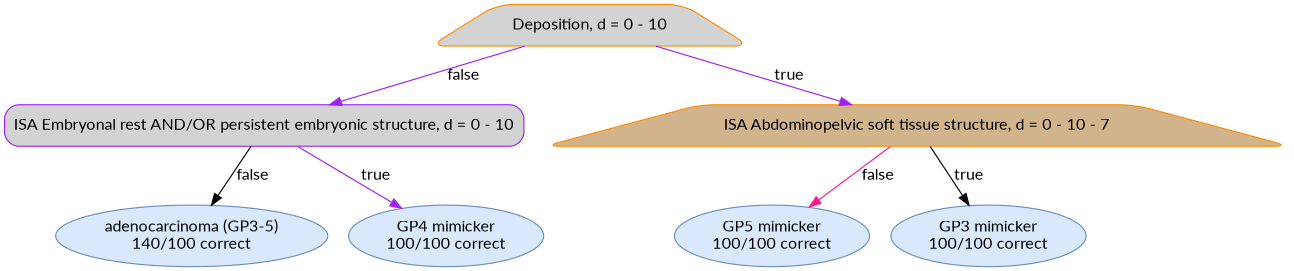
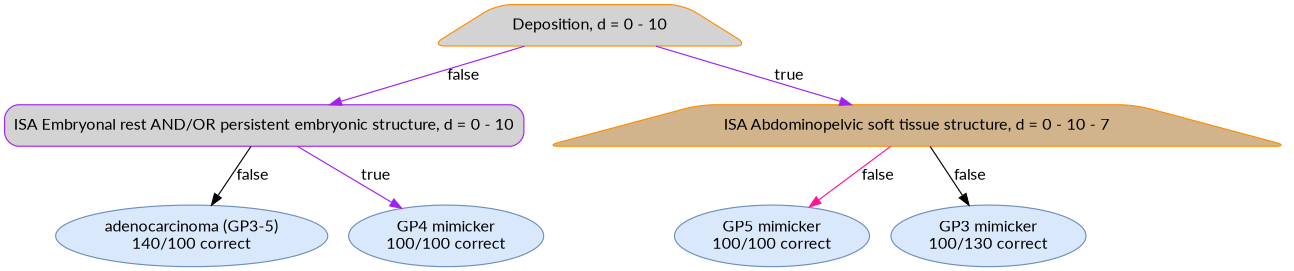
edge "ISA Abdominopelvic soft tissue structure, d = 0 - 10 - 7" -> "GP3 mimicker": label "true" -> "false"
node "GP3 mimicker": text "100/100 correct" -> "100/130 correct"
